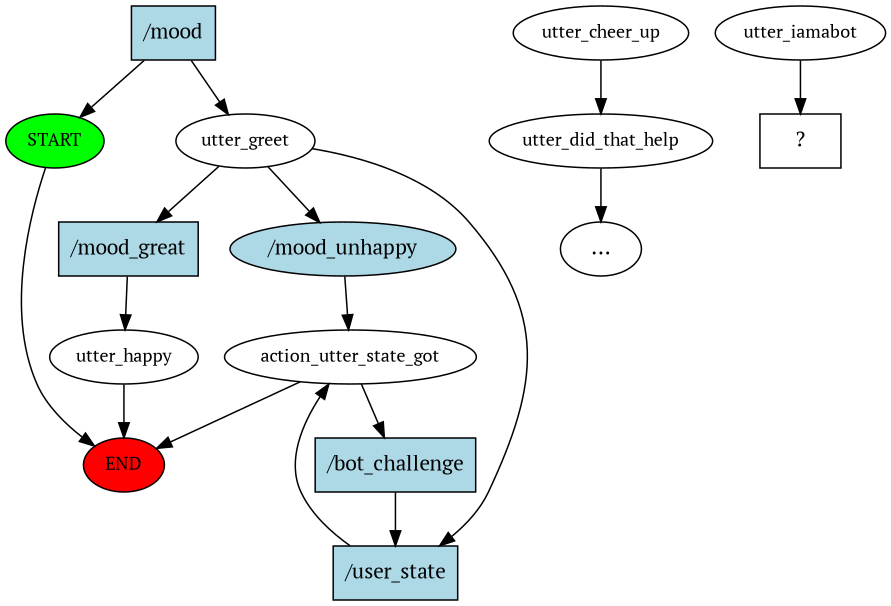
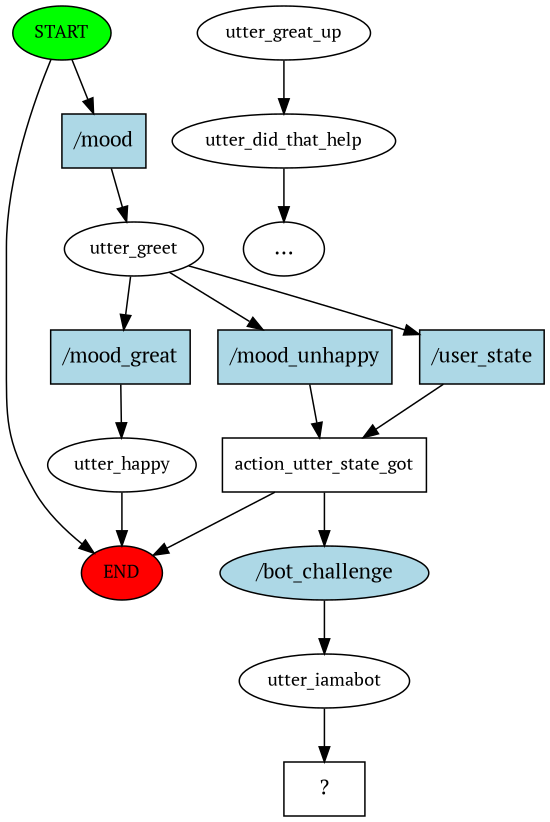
node "utter_cheer_up": label "utter_cheer_up" -> "utter_great_up"
edge "/mood" -> "START": reversed
node "/mood_unhappy": shape ellipse -> box
node "action_utter_state_got": shape ellipse -> box
node "/bot_challenge": shape box -> ellipse
edge "/bot_challenge" -> "/user_state": now "/bot_challenge" -> "utter_iamabot"
